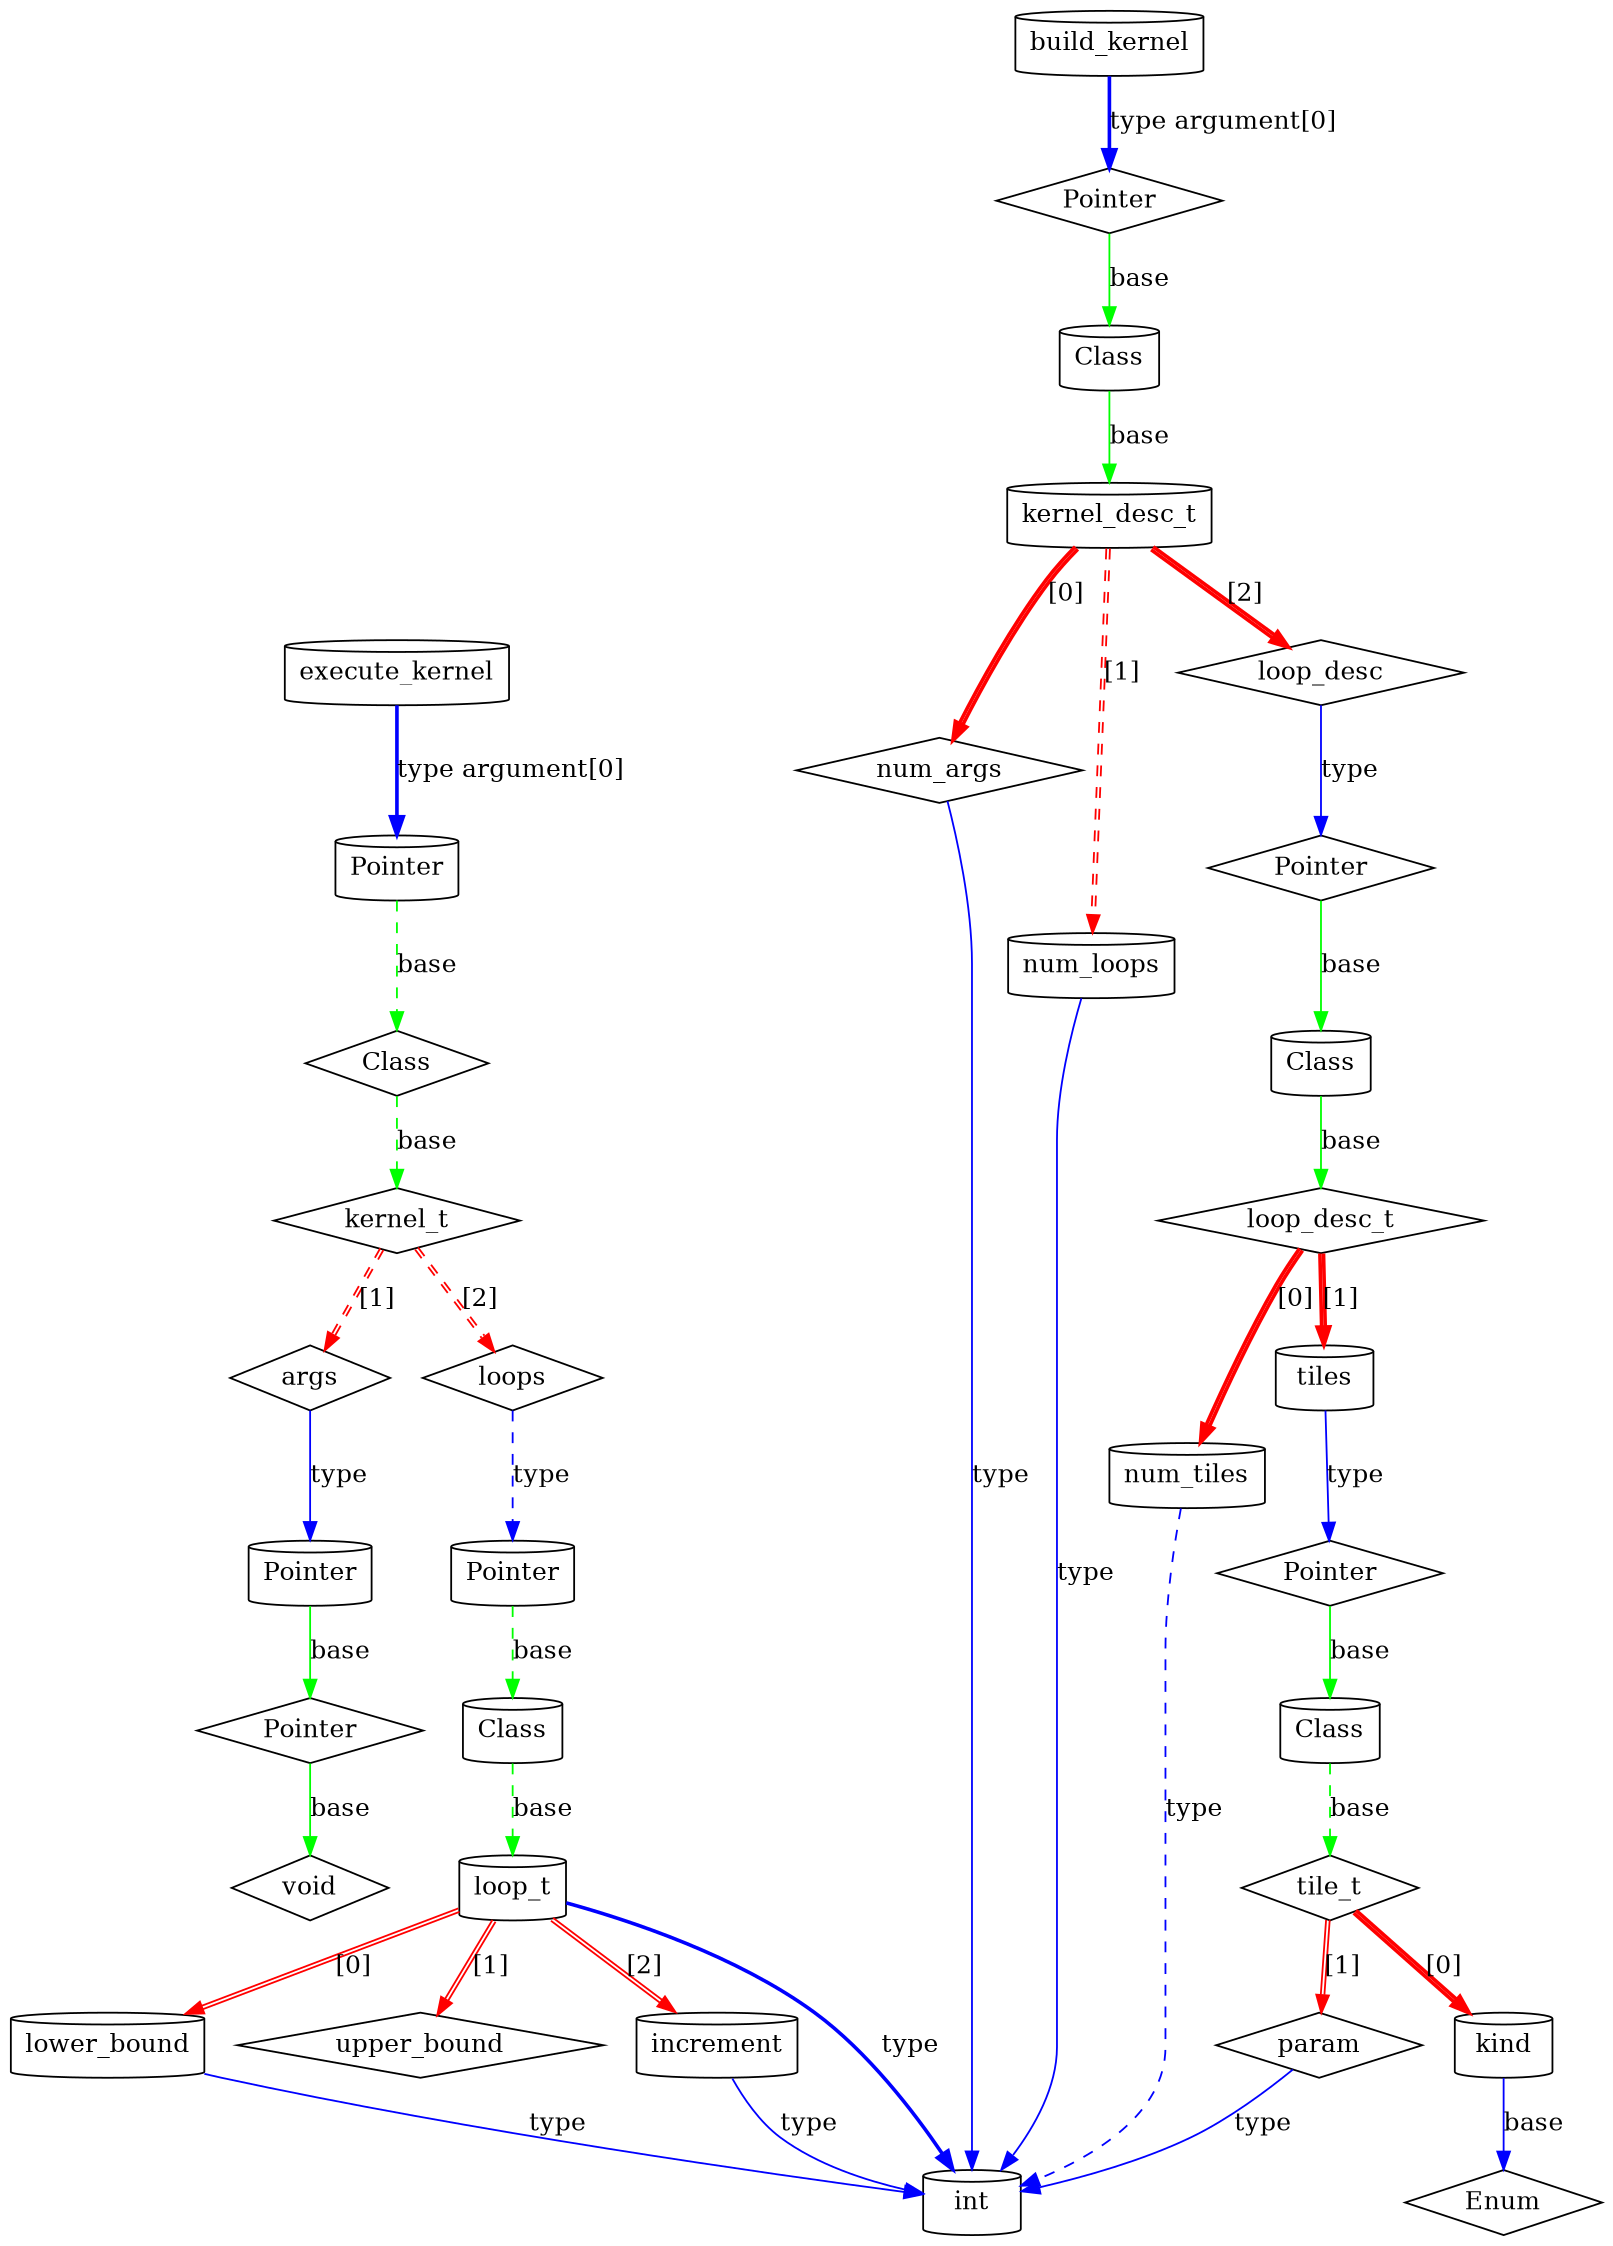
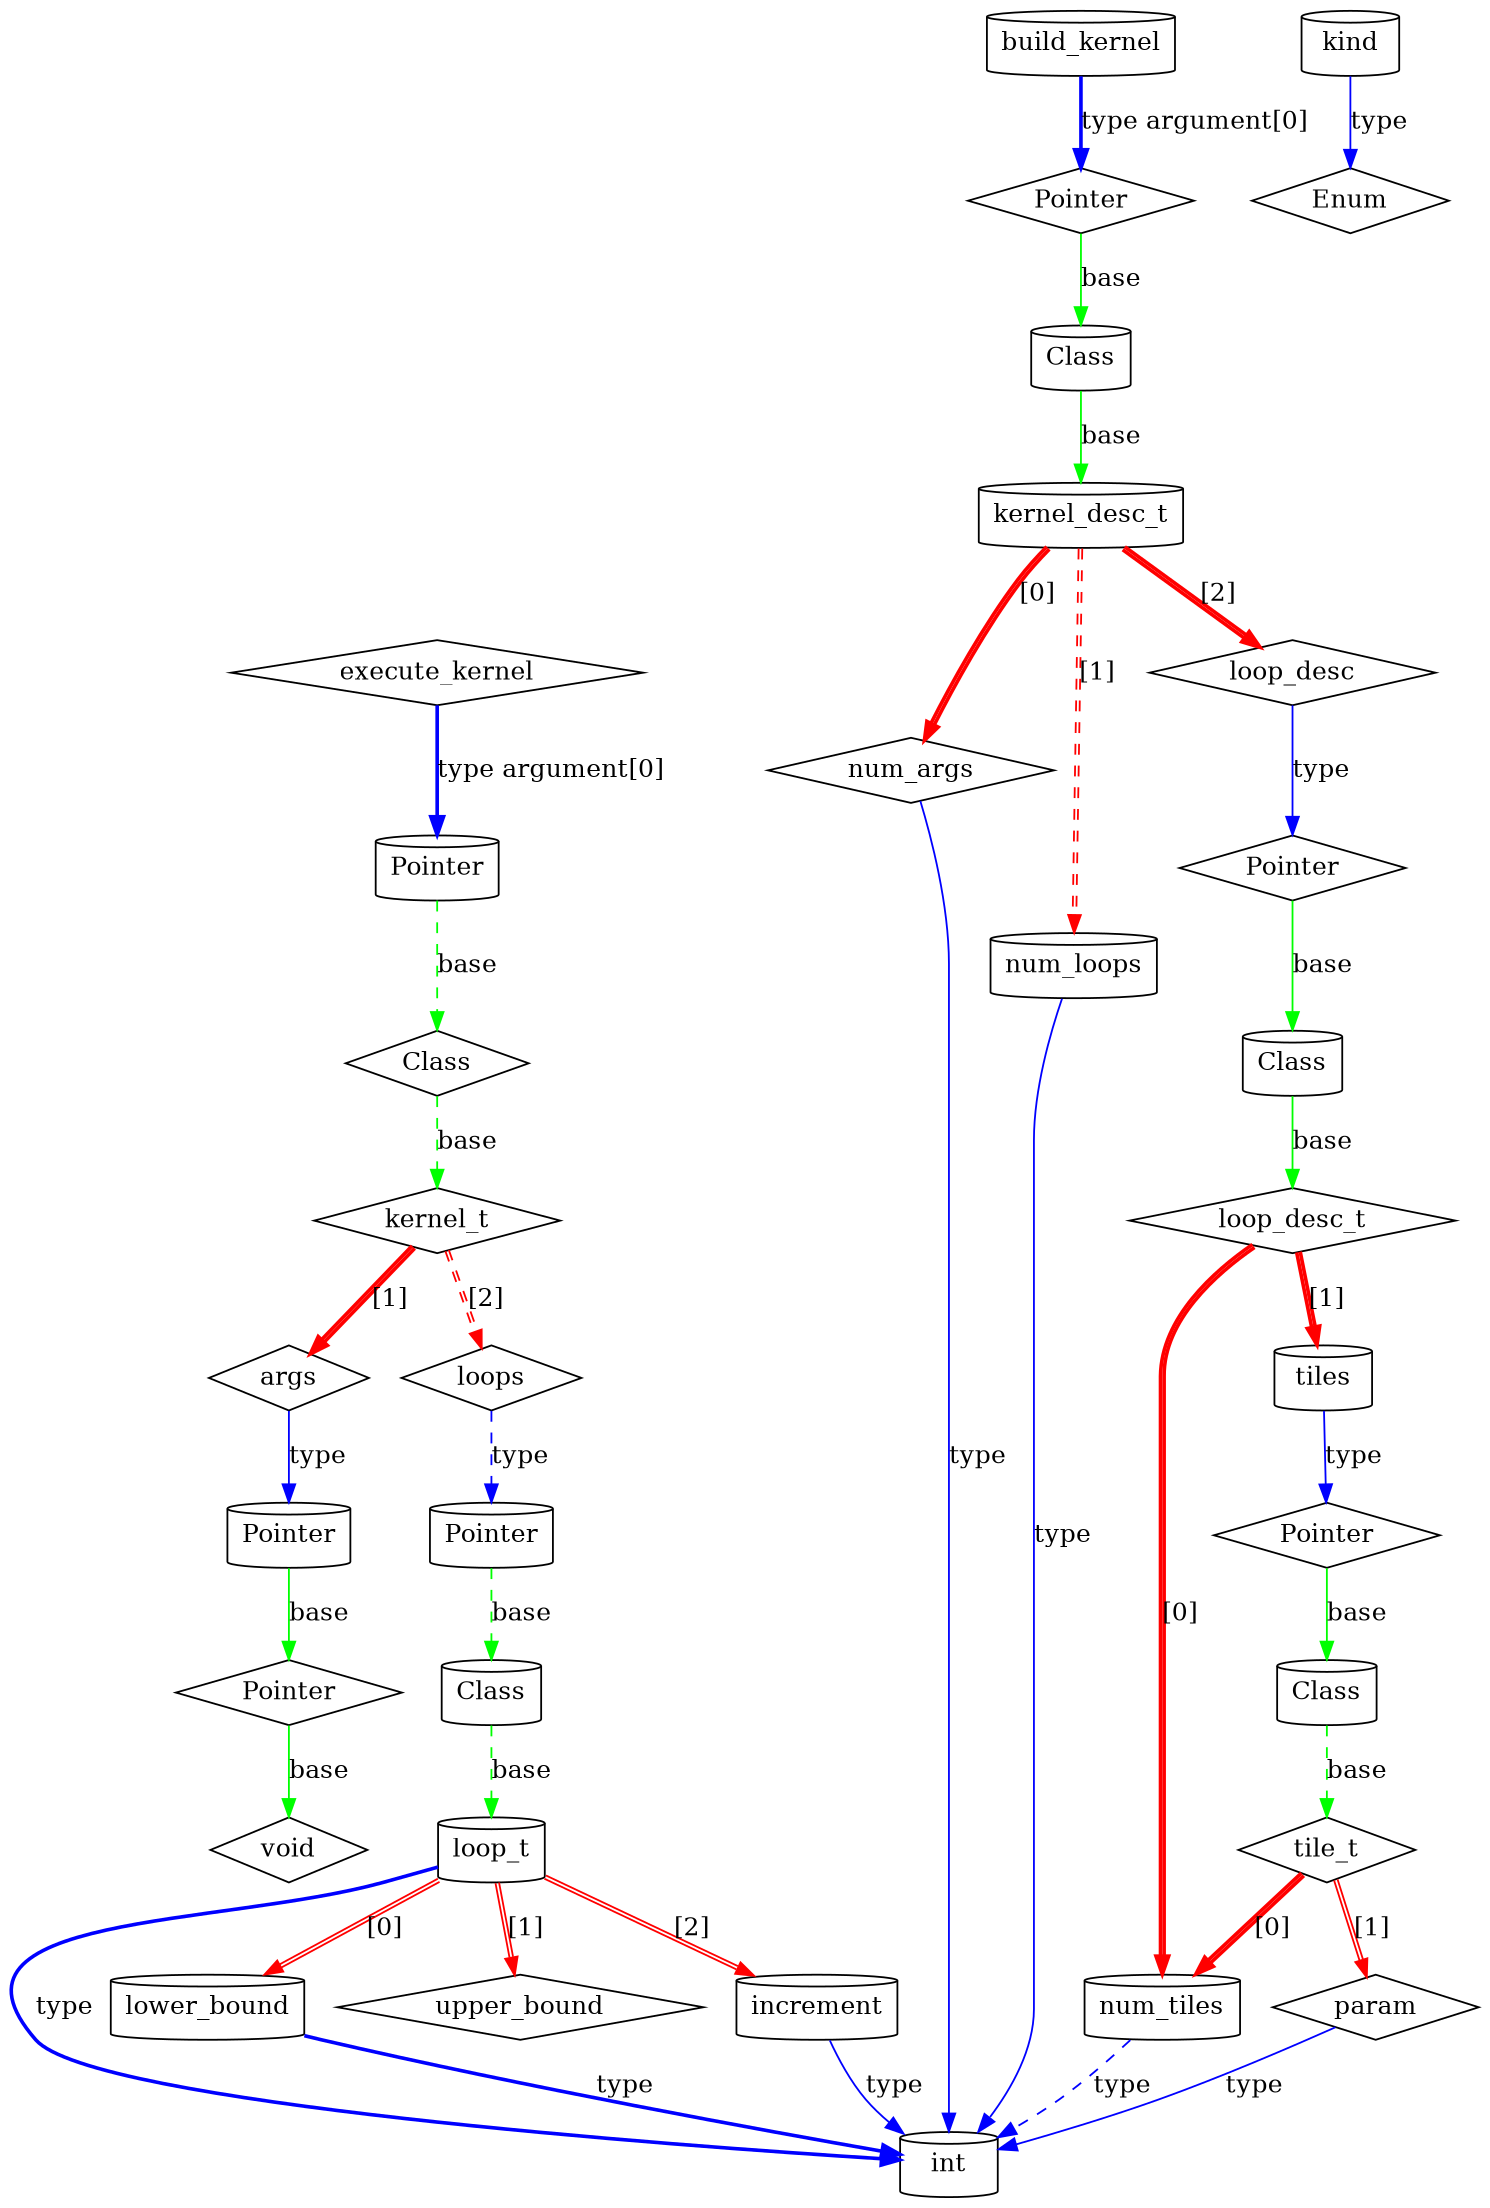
node "execute_kernel": shape cylinder -> diamond
edge "kernel_t" -> "args": style dashed -> bold
edge "tile_t" -> "kind": now "tile_t" -> "num_tiles"
edge "kind" -> "Enum": label "base" -> "type"
edge "lower_bound" -> "int": style solid -> bold
